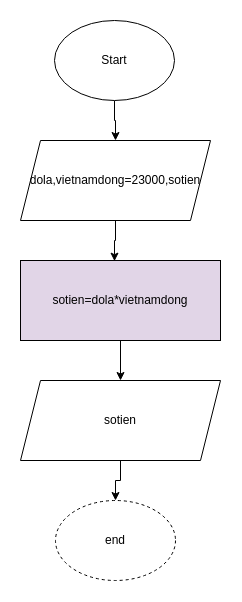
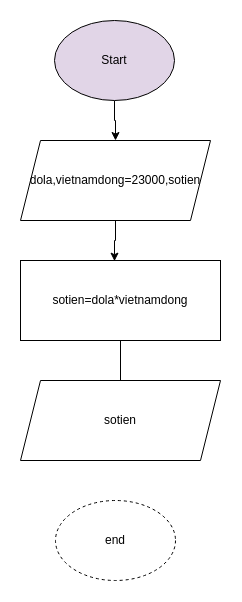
node "Start": fillcolor #ffffff -> #e1d5e7
node "sotien=dola*vietnamdong": fillcolor #e1d5e7 -> #ffffff
edge "sotien=dola*vietnamdong" -> "sotien": arrowhead classic -> none
edge "sotien" -> "end": removed
